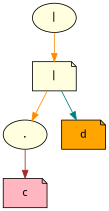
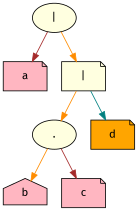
node "a": added
node "b": added
